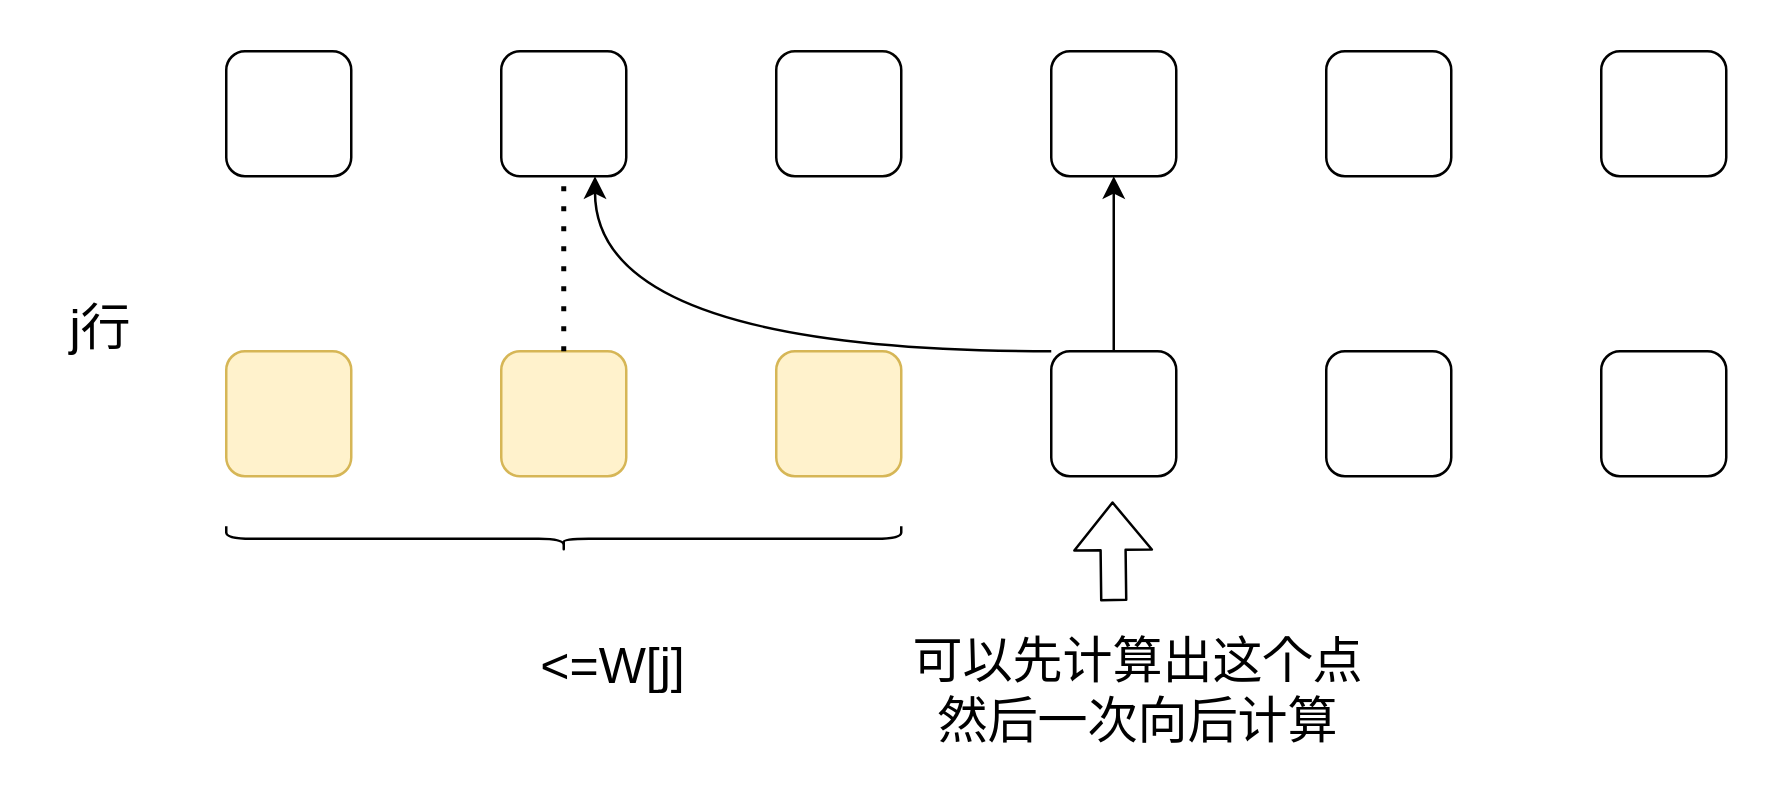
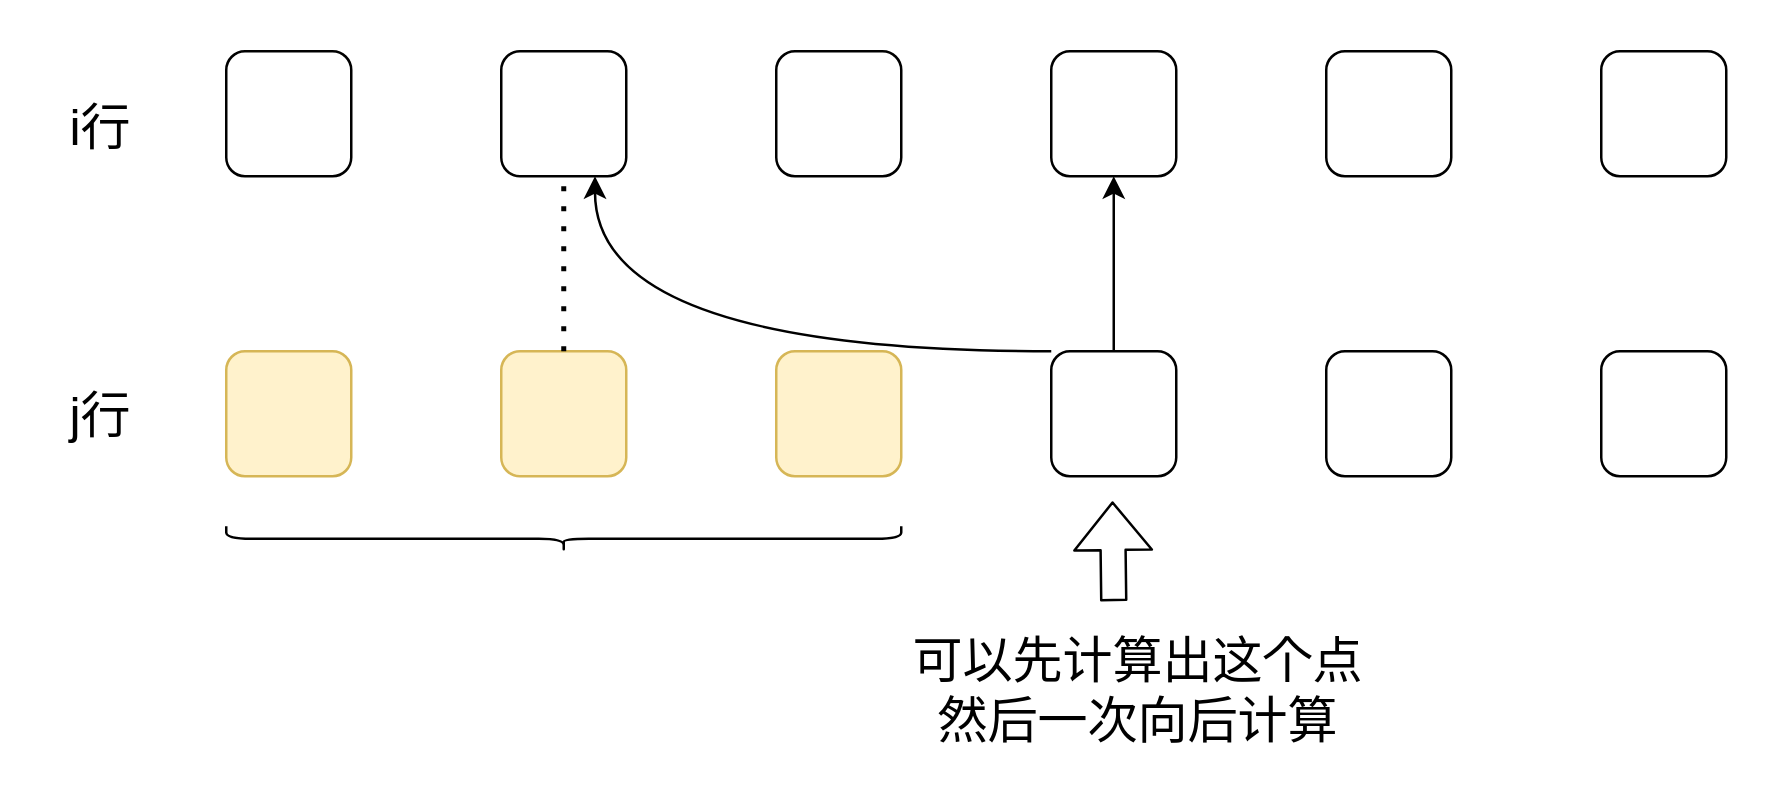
node "i行": added
node "j行": moved (101, 326) -> (101, 414)
node "<=W[j]": removed
